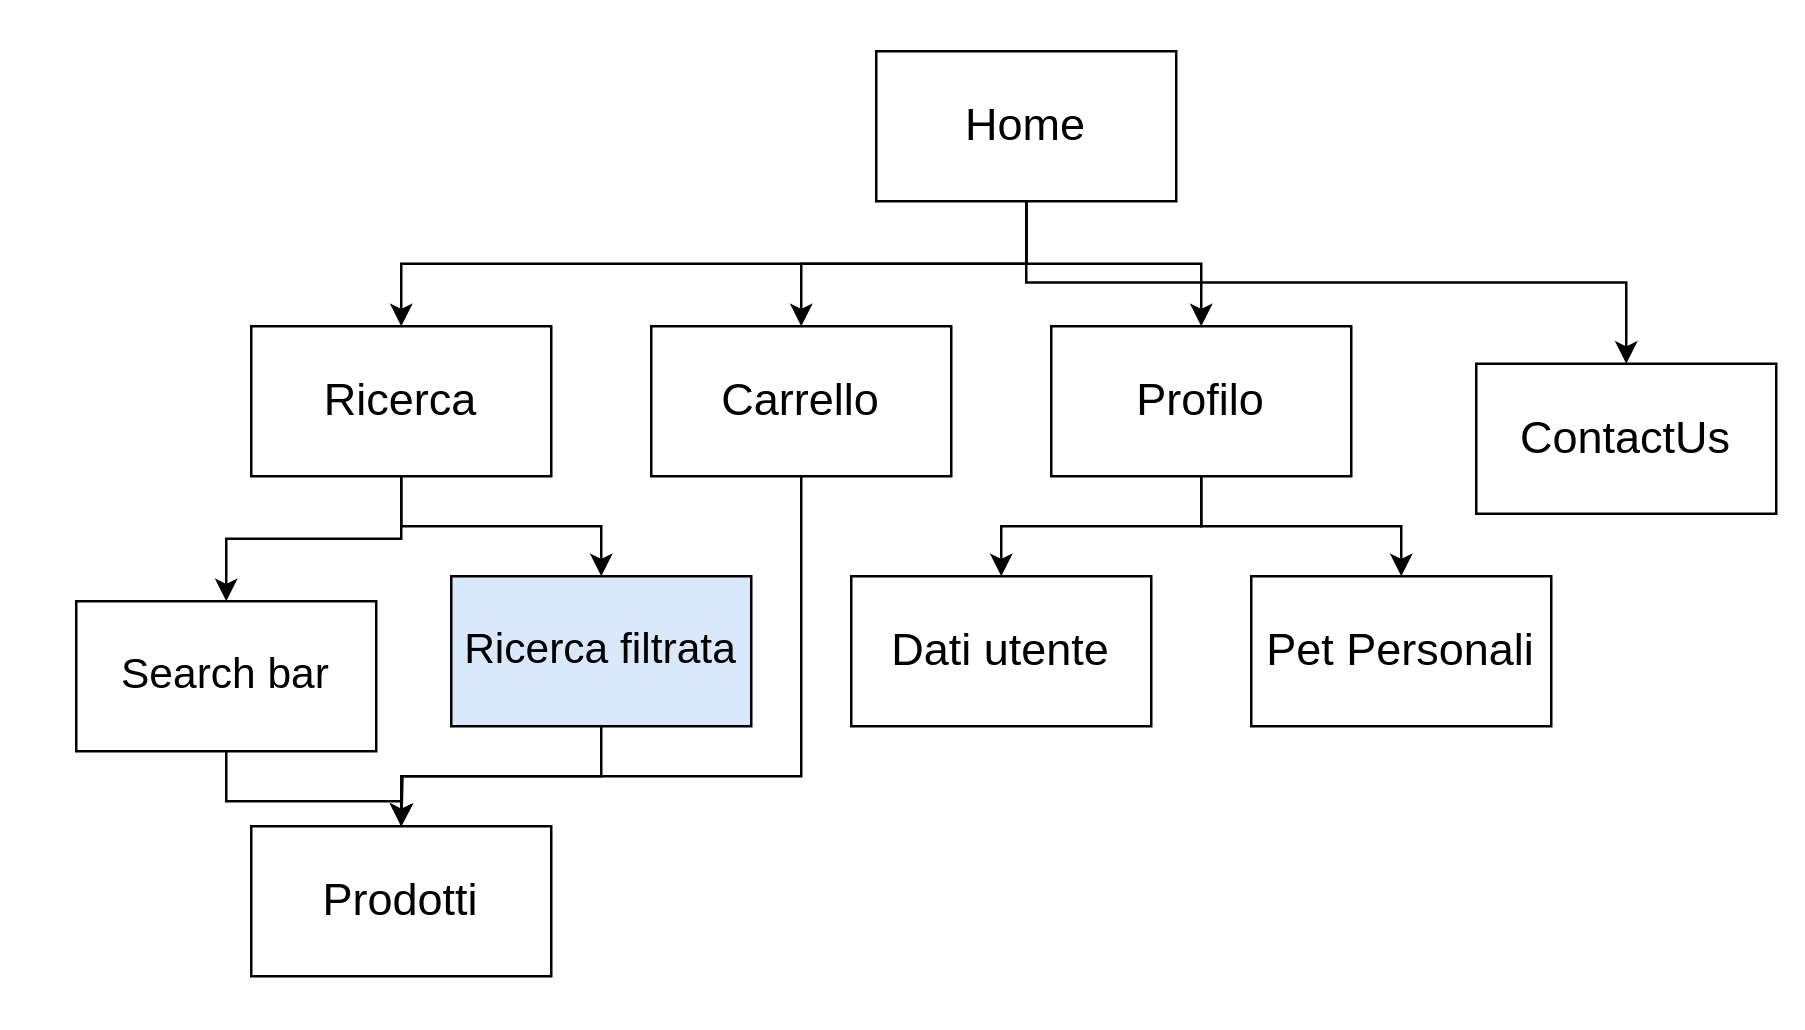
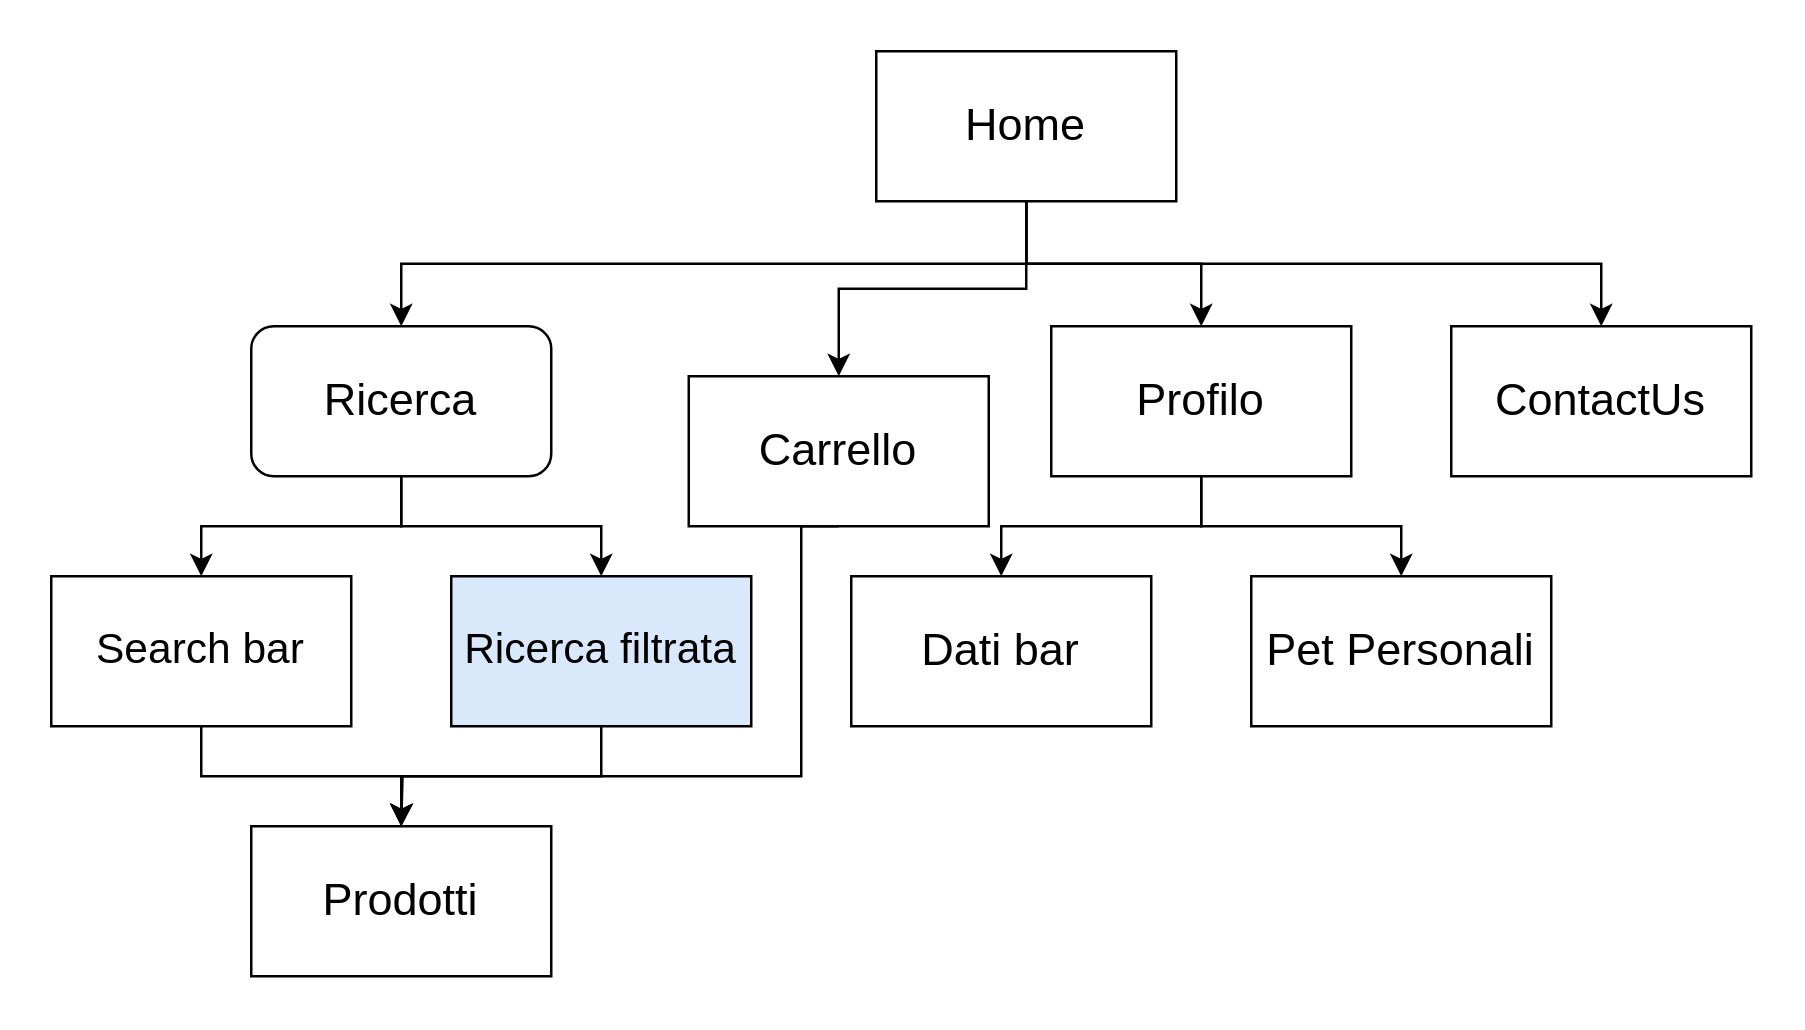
node "Ricerca": shape rectangle -> rounded rectangle
node "Carrello": moved (801, 401) -> (839, 451)
node "ContactUs": moved (1626, 439) -> (1601, 401)
node "Dati utente": label "Dati utente" -> "Dati bar"
node "Search bar": moved (226, 676) -> (201, 651)
